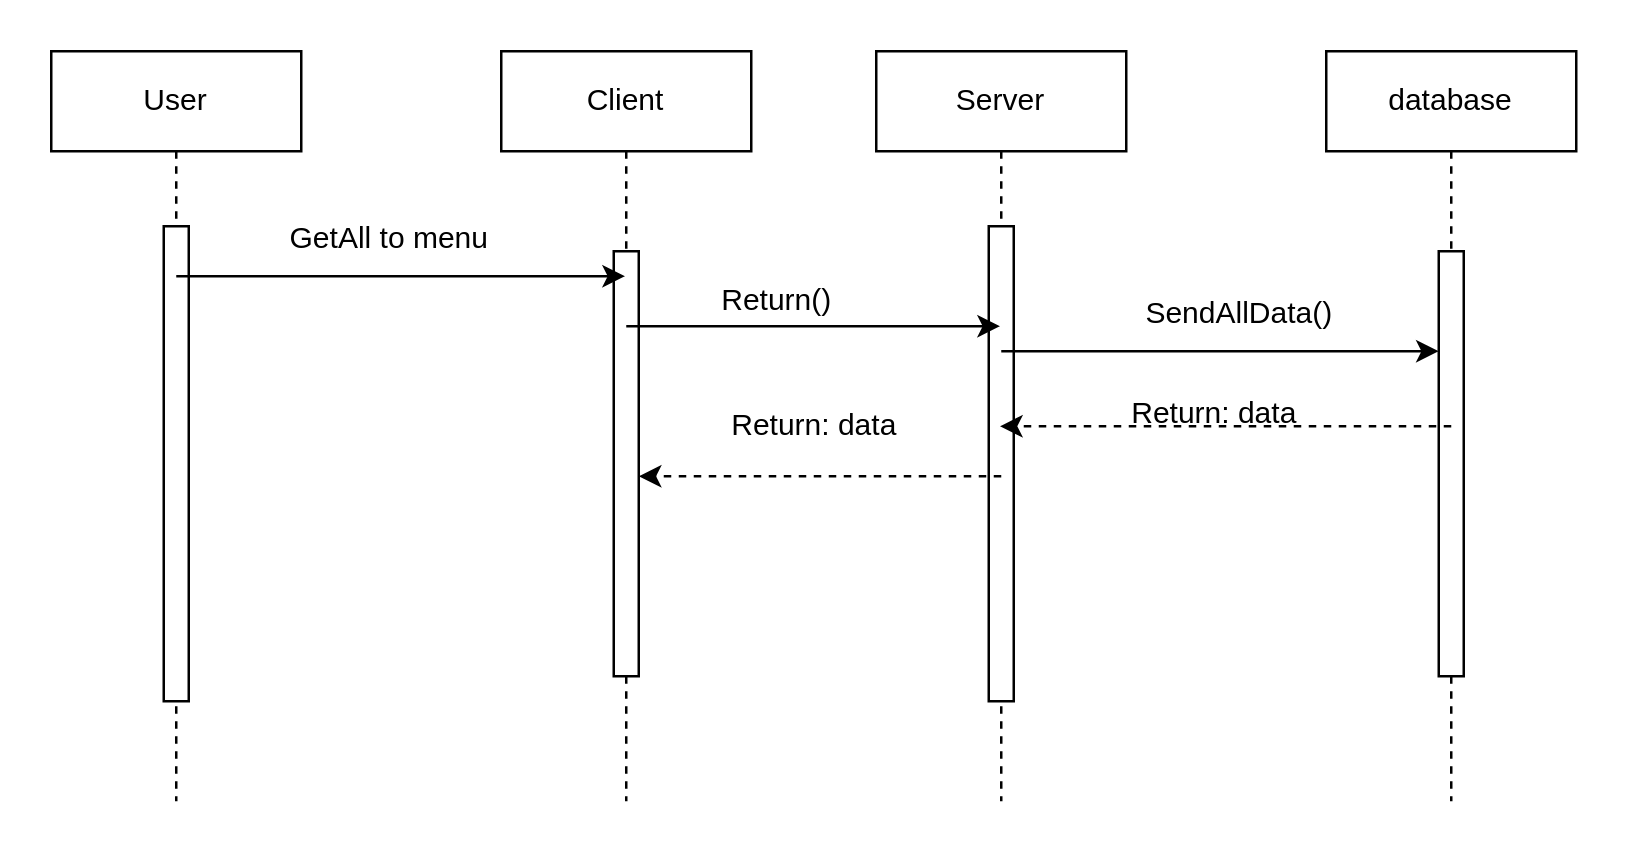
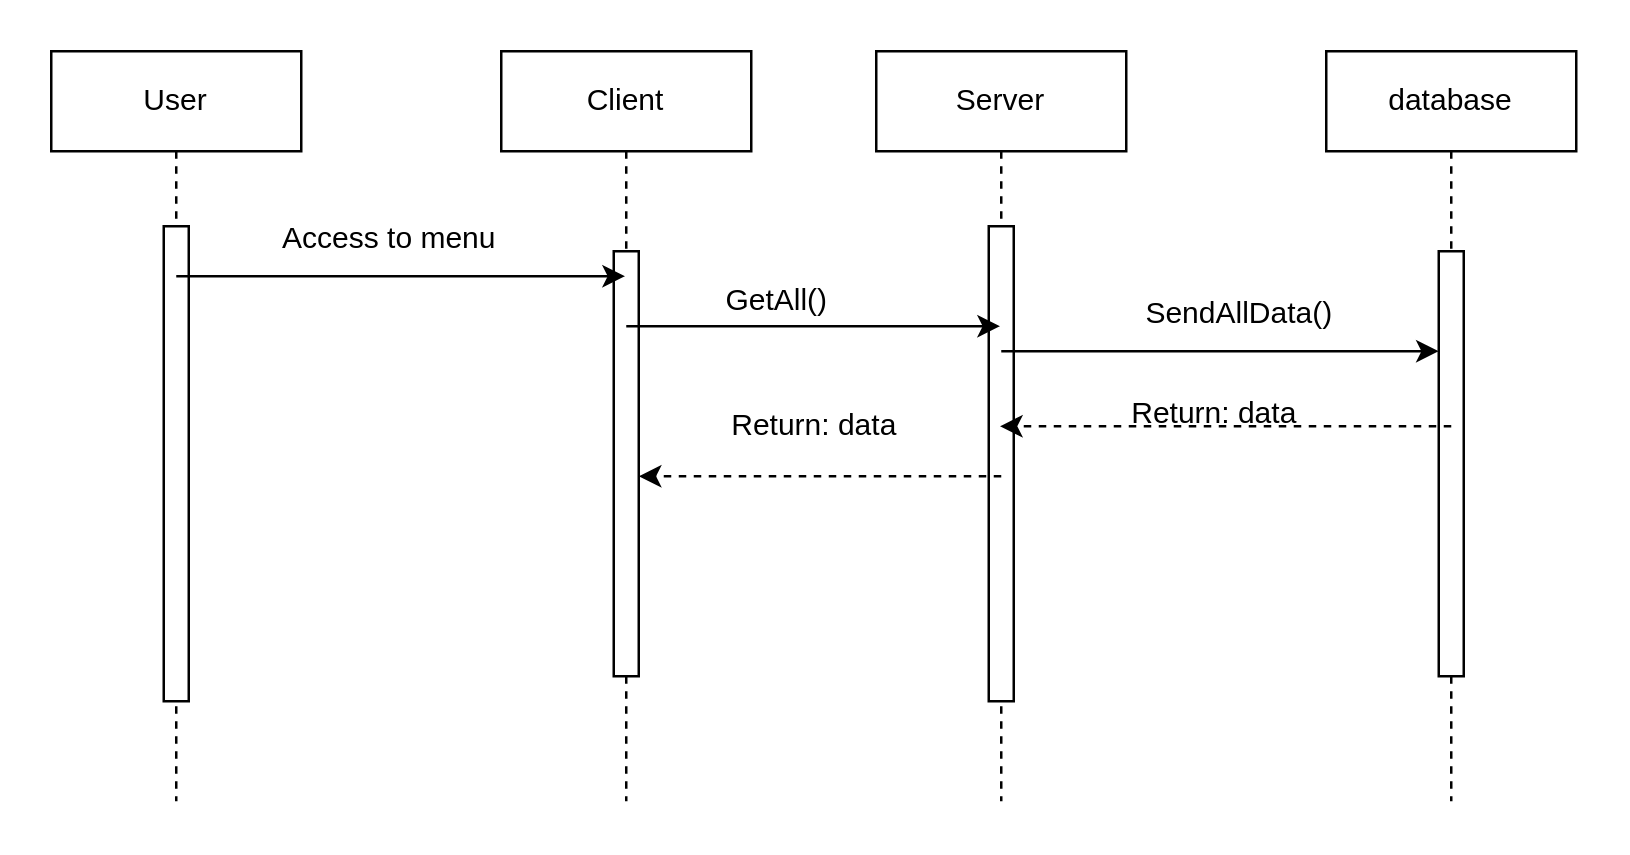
node "GetAll to menu": label "GetAll to menu" -> "Access to menu"
node "Return()": label "Return()" -> "GetAll()"
